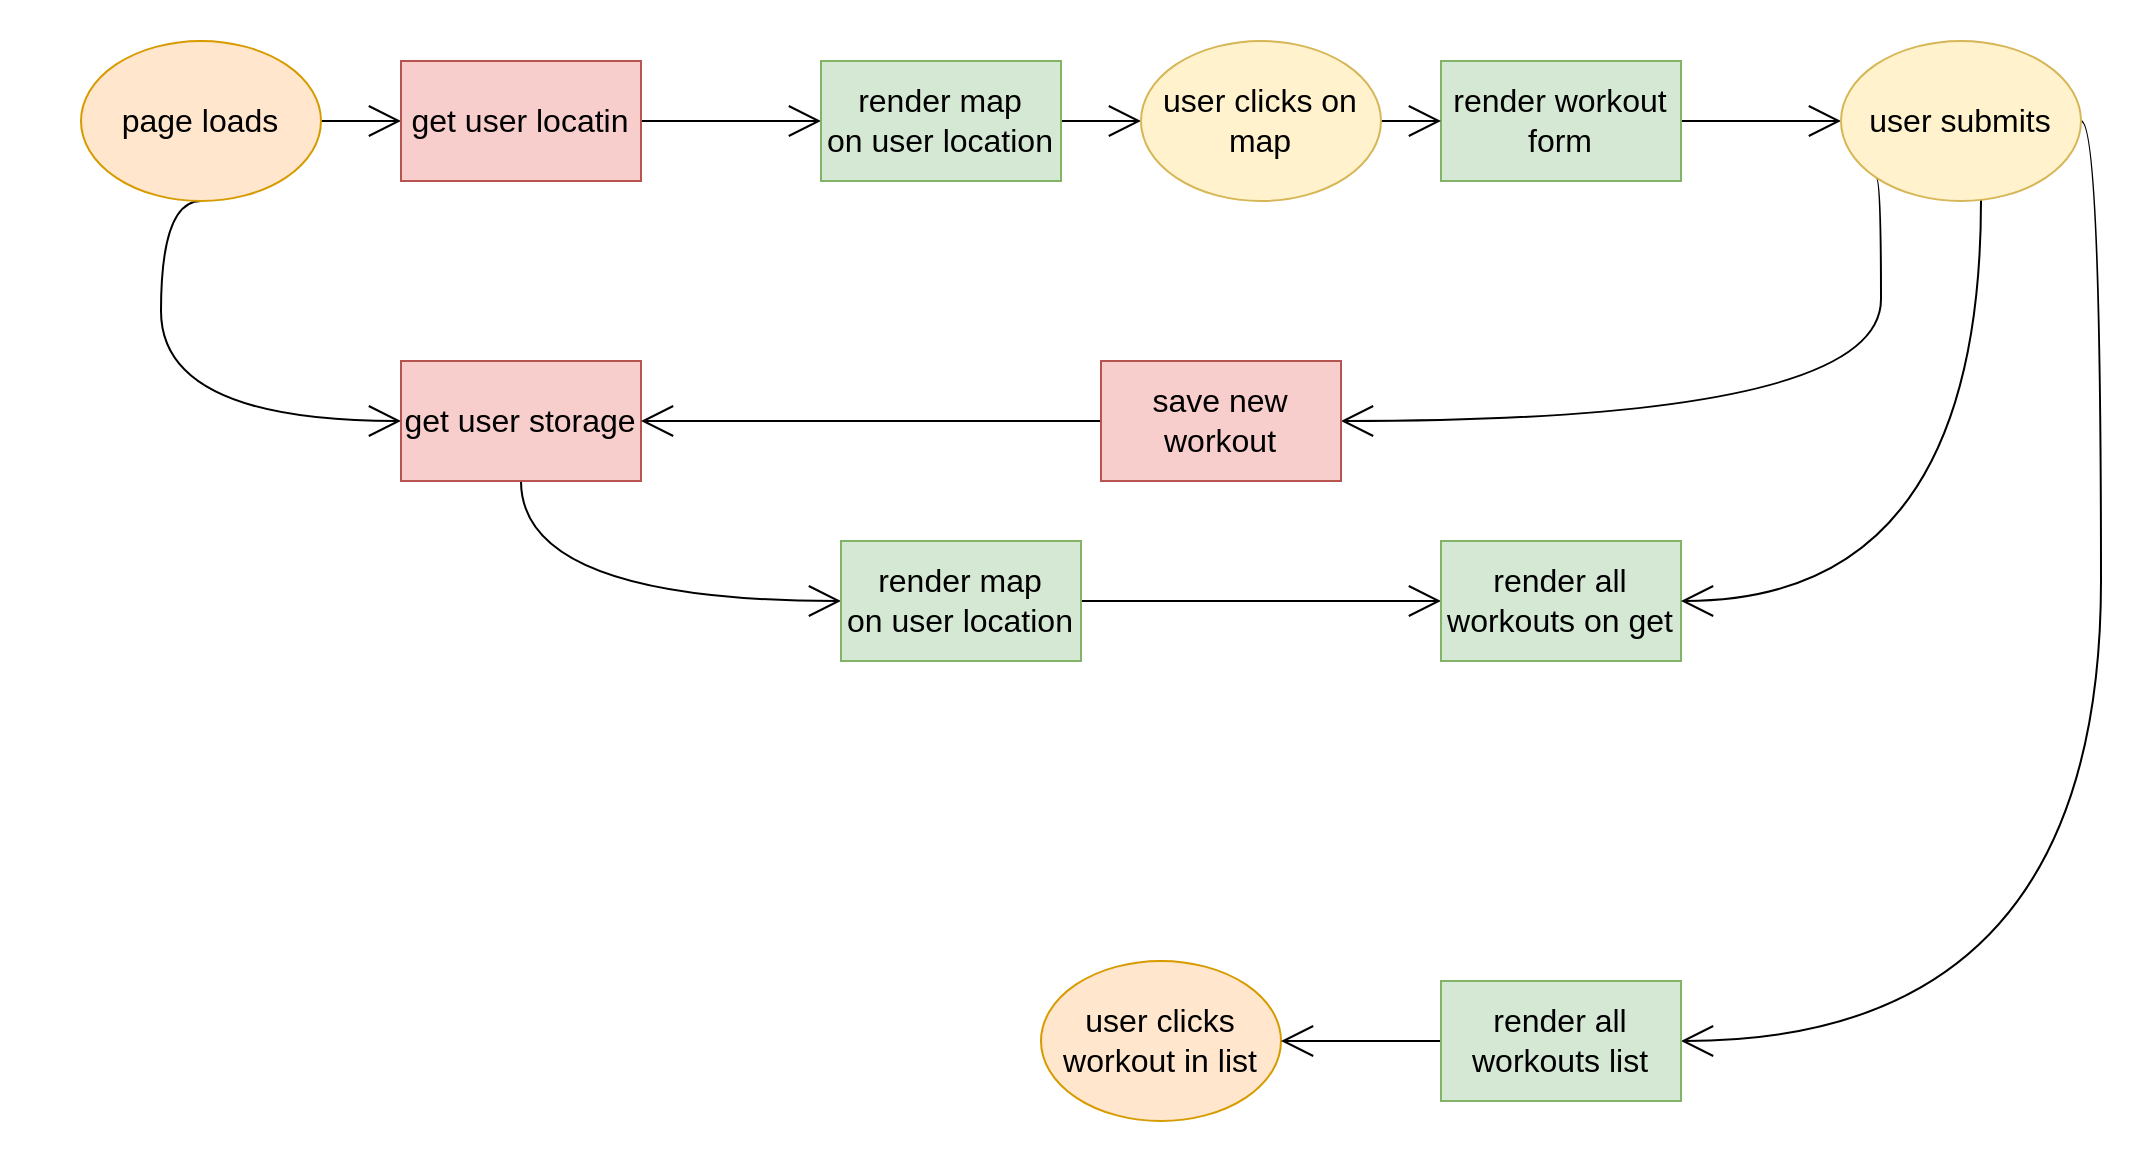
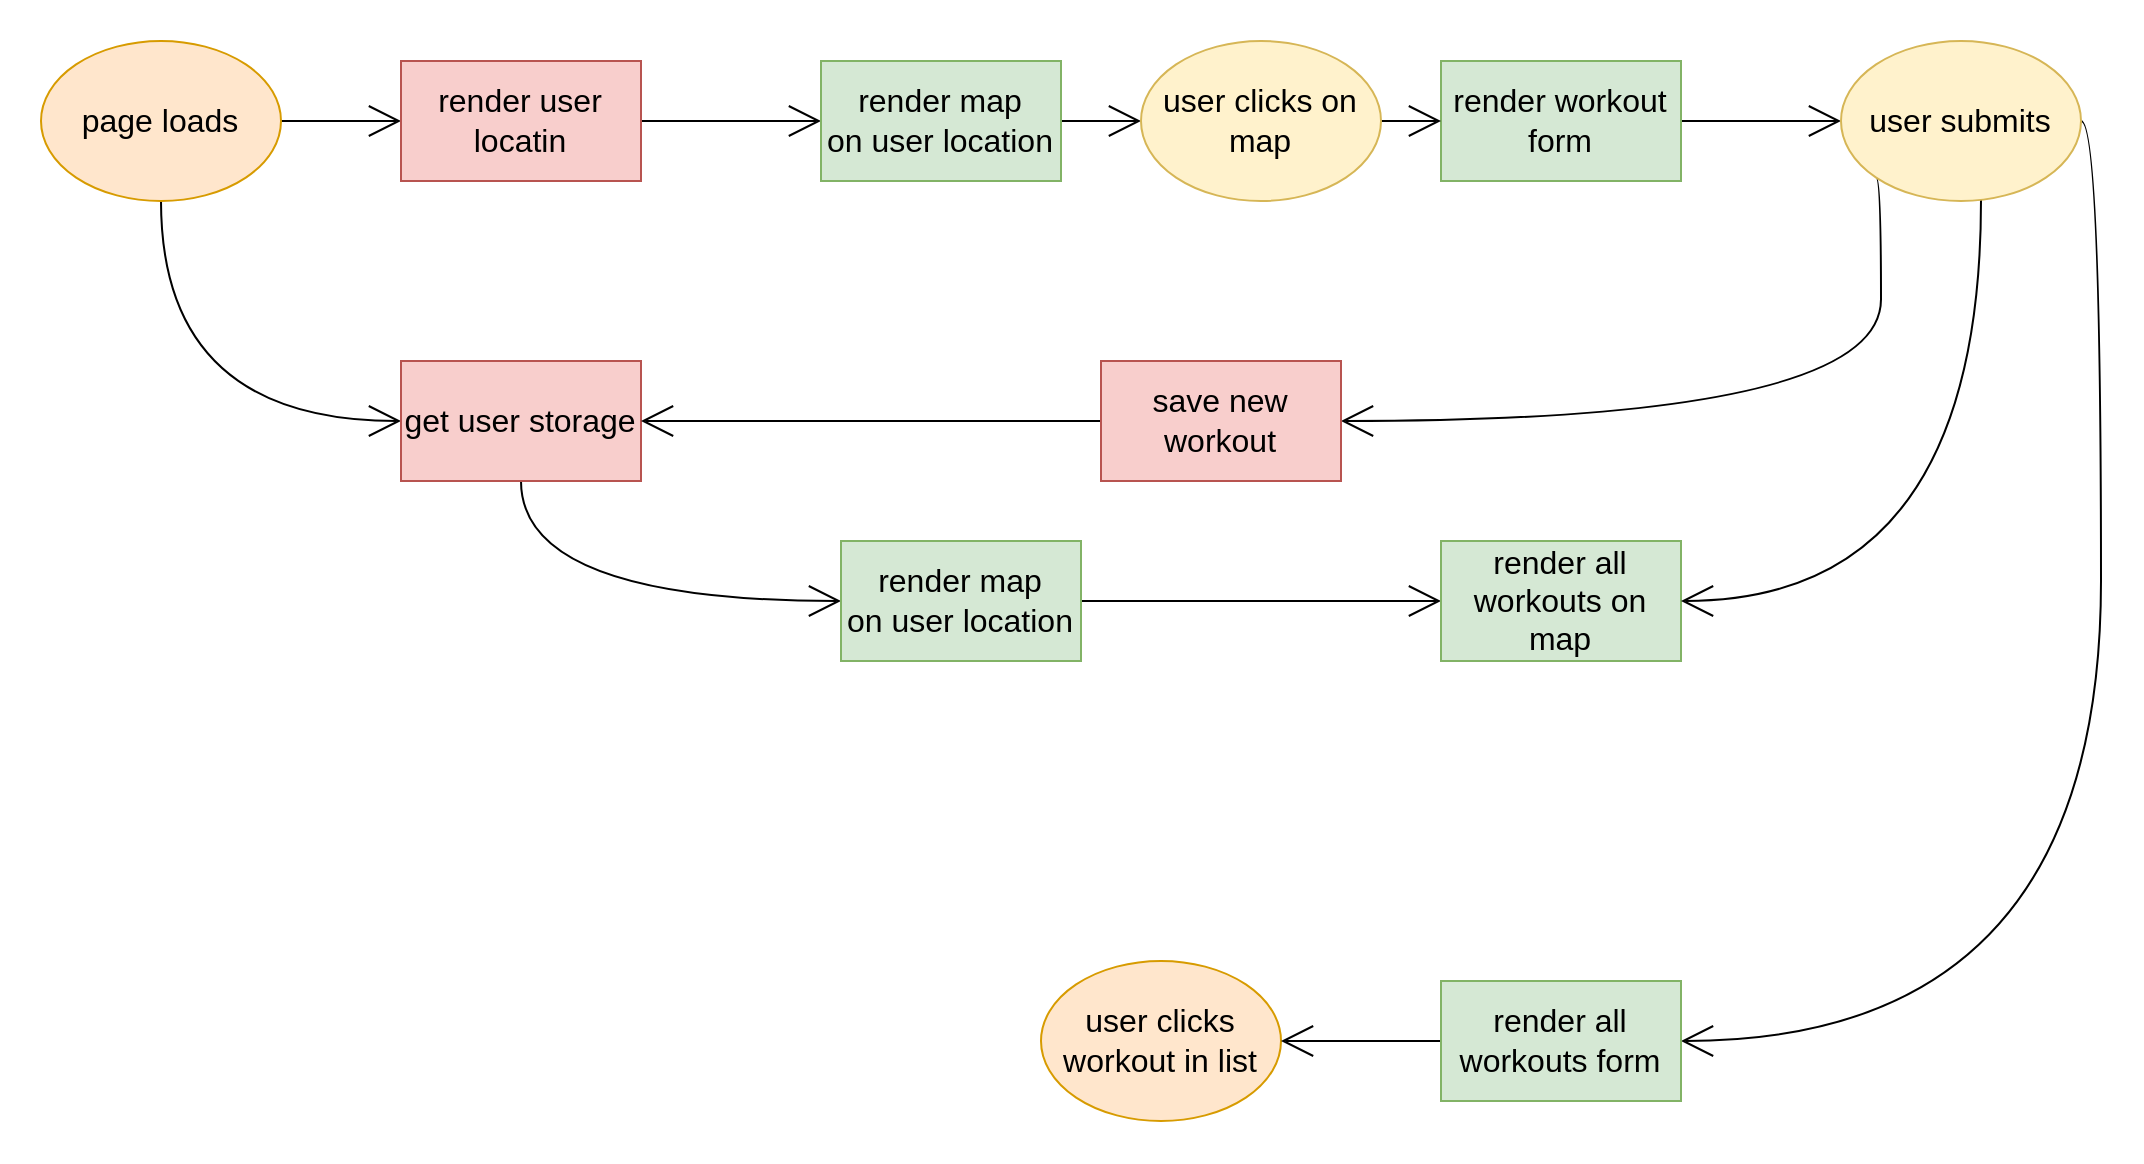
node "page loads": moved (201, 121) -> (161, 121)
node "get user locatin": label "get user locatin" -> "render user locatin"
node "render all workouts on get": label "render all workouts on get" -> "render all workouts on map"
node "render all workouts list": label "render all workouts list" -> "render all workouts form"
